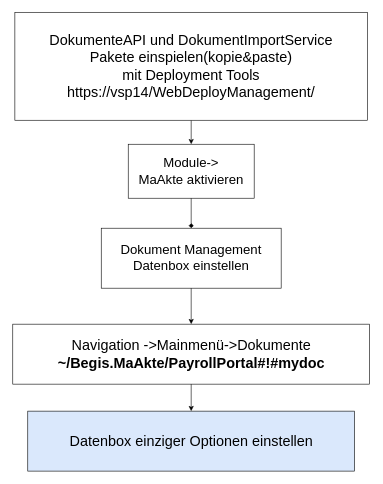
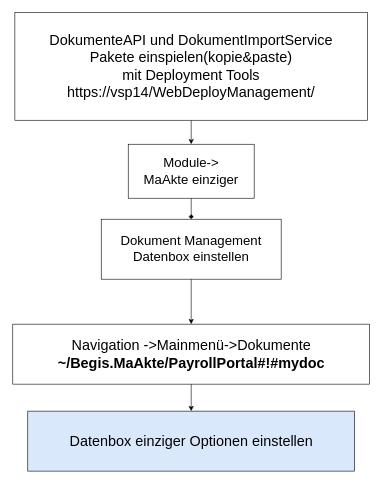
node "Module->MaAkte aktivieren": label "Module->MaAkte aktivieren" -> "Module->MaAkte einziger"
node "Dokument Management Datenbox einstellen": moved (191, 258) -> (191, 249)
